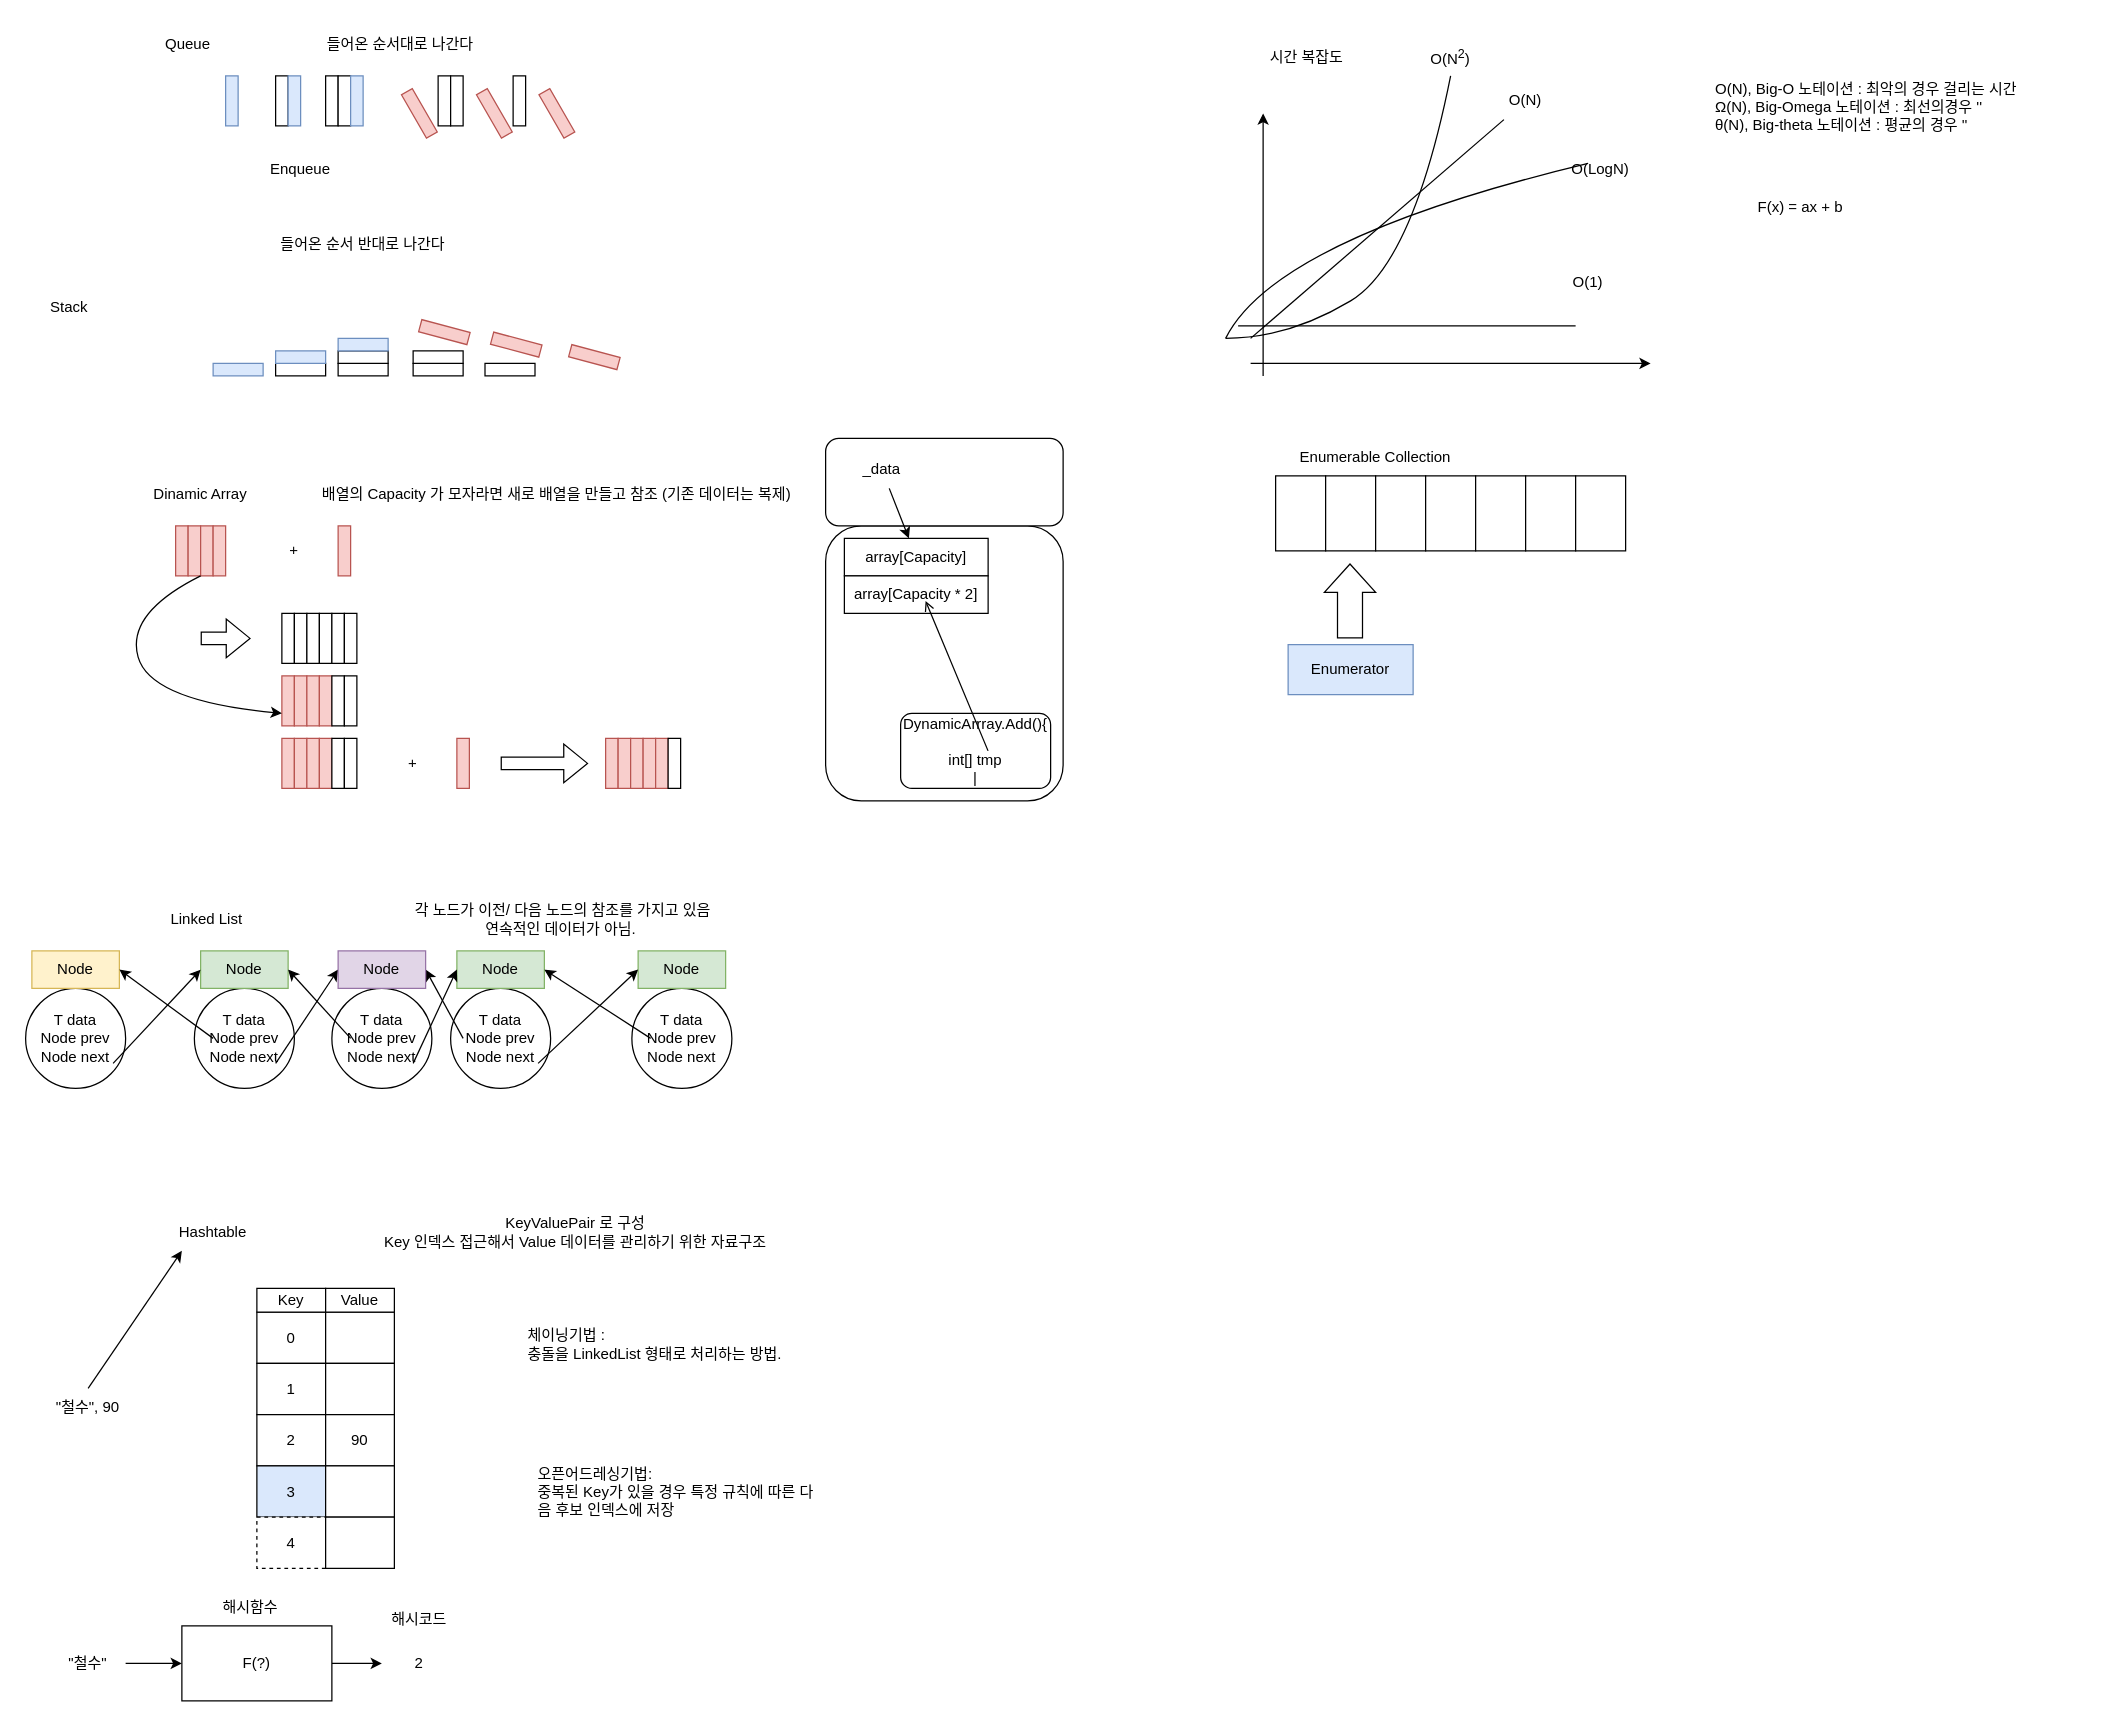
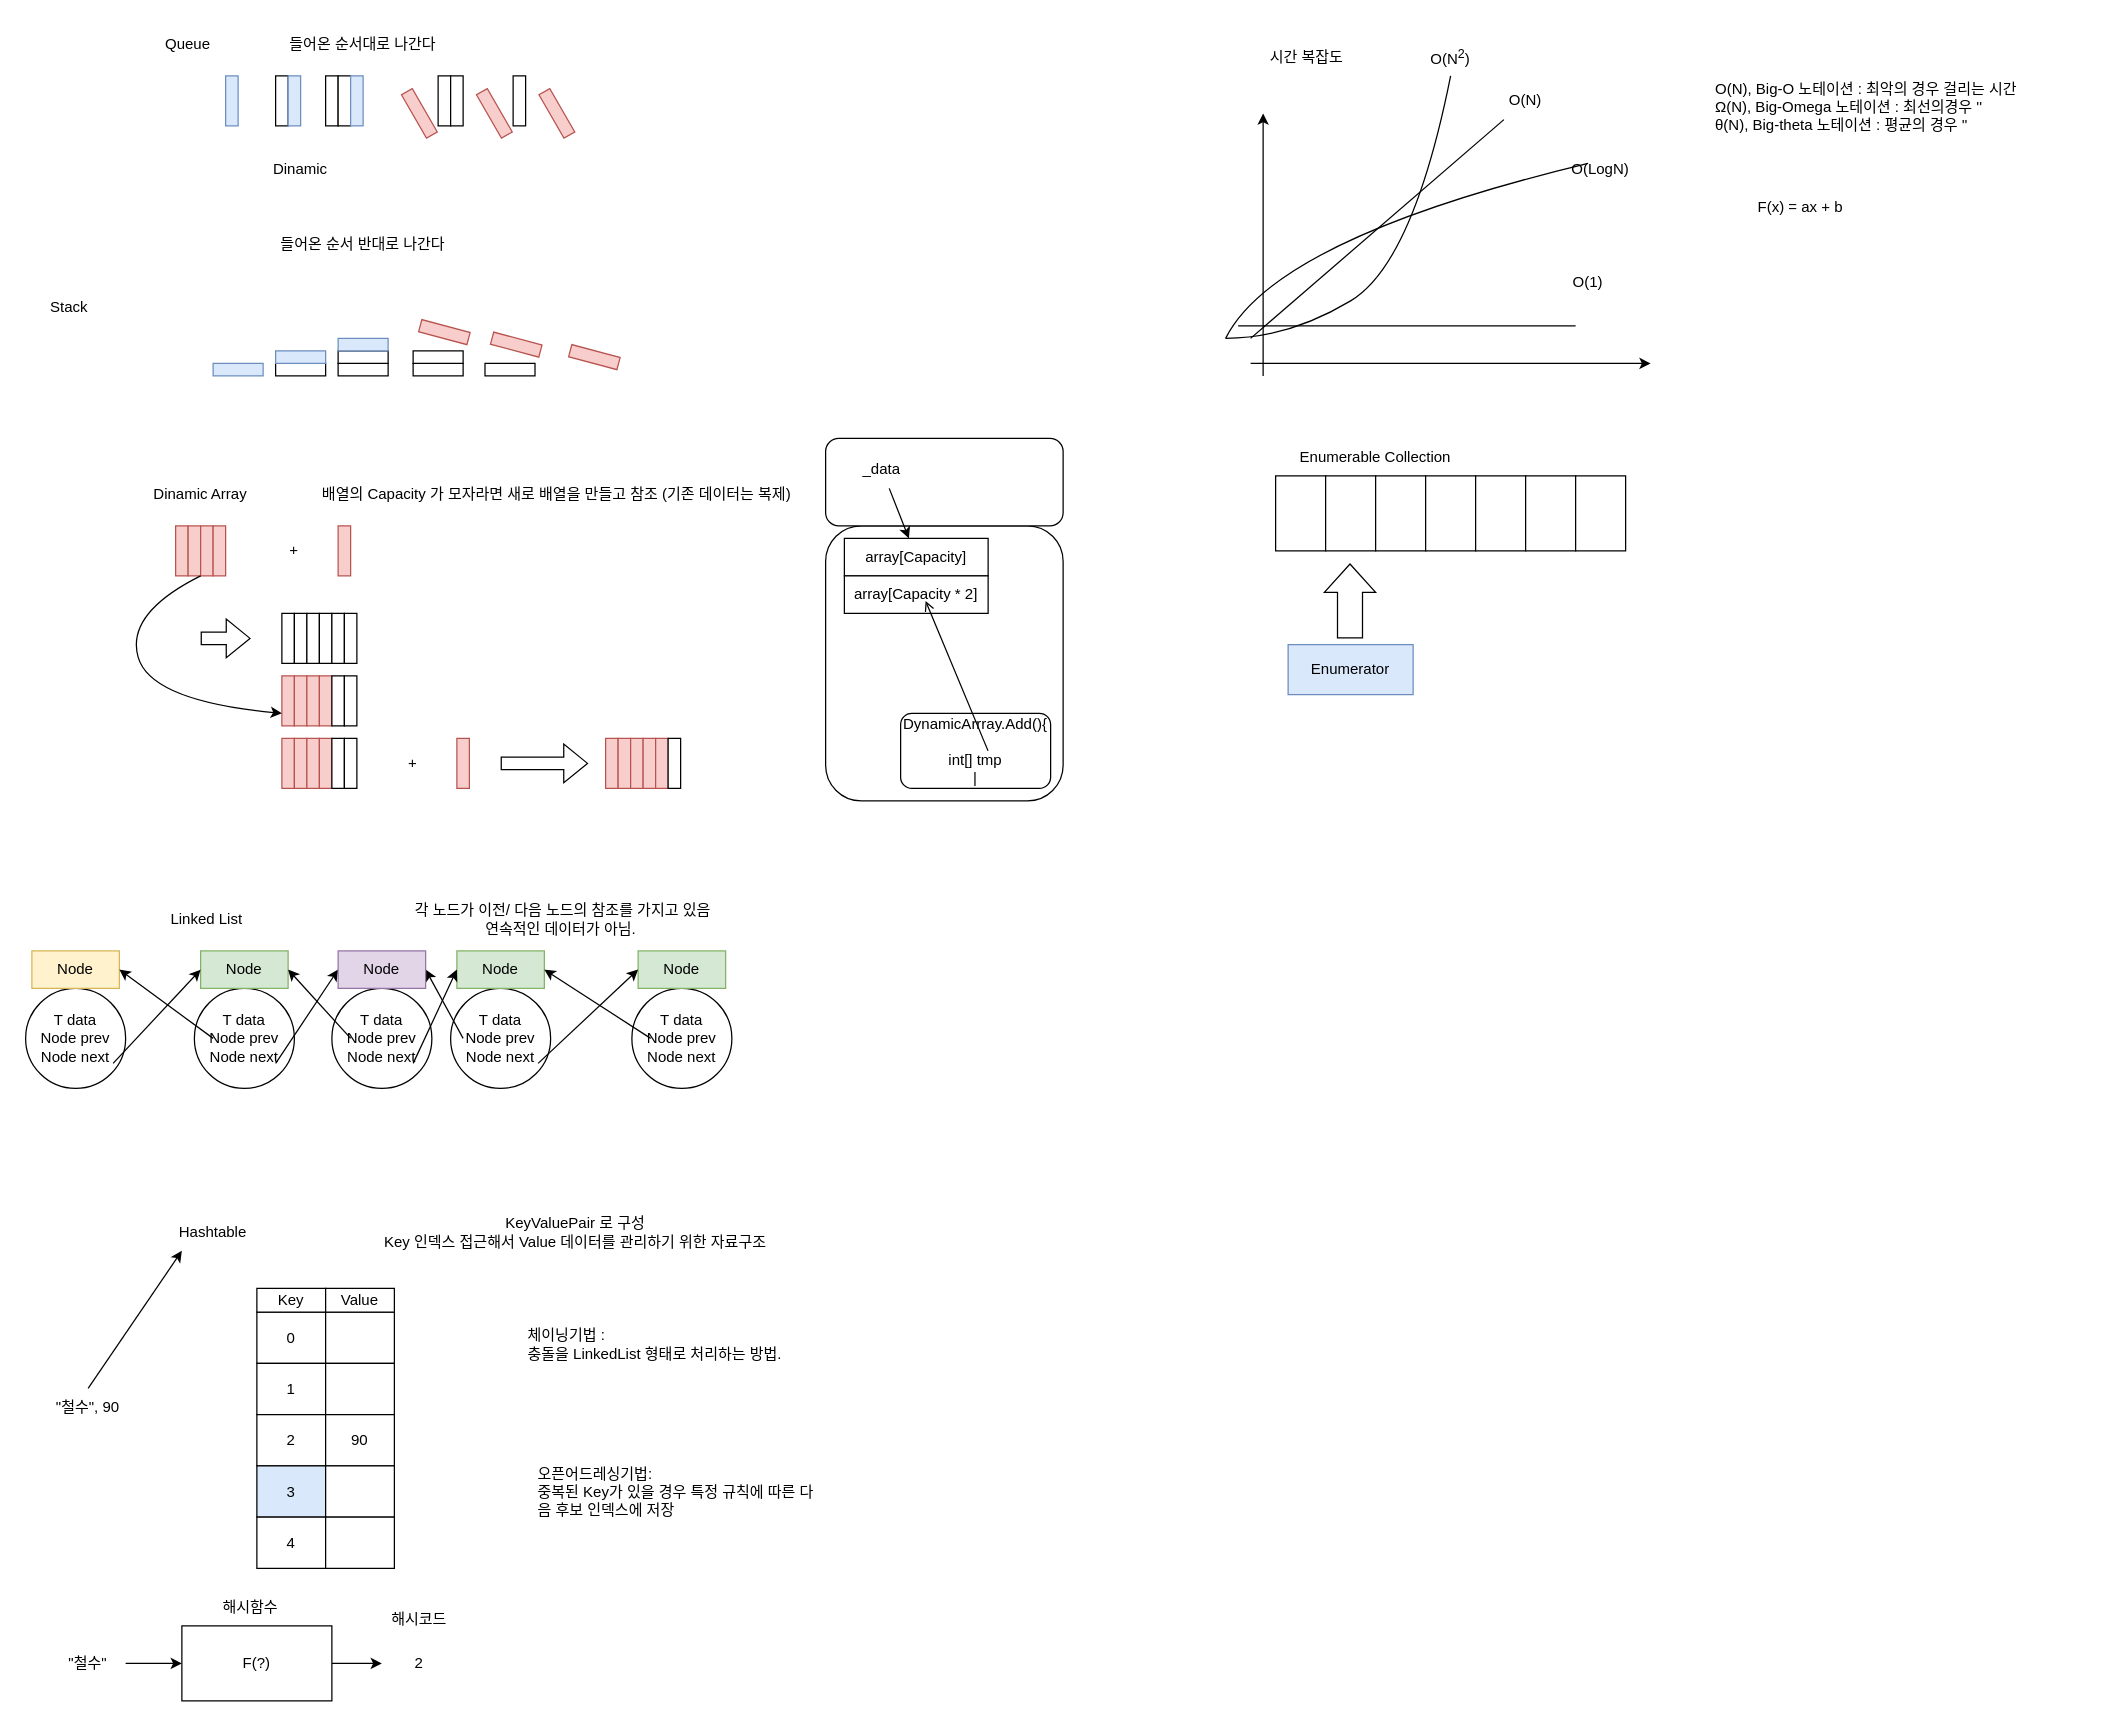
node "들어온 순서대로 나간다": moved (401, 44) -> (363, 44)
node "Enqueue": label "Enqueue" -> "Dinamic"
node "4": style dashed -> solid
